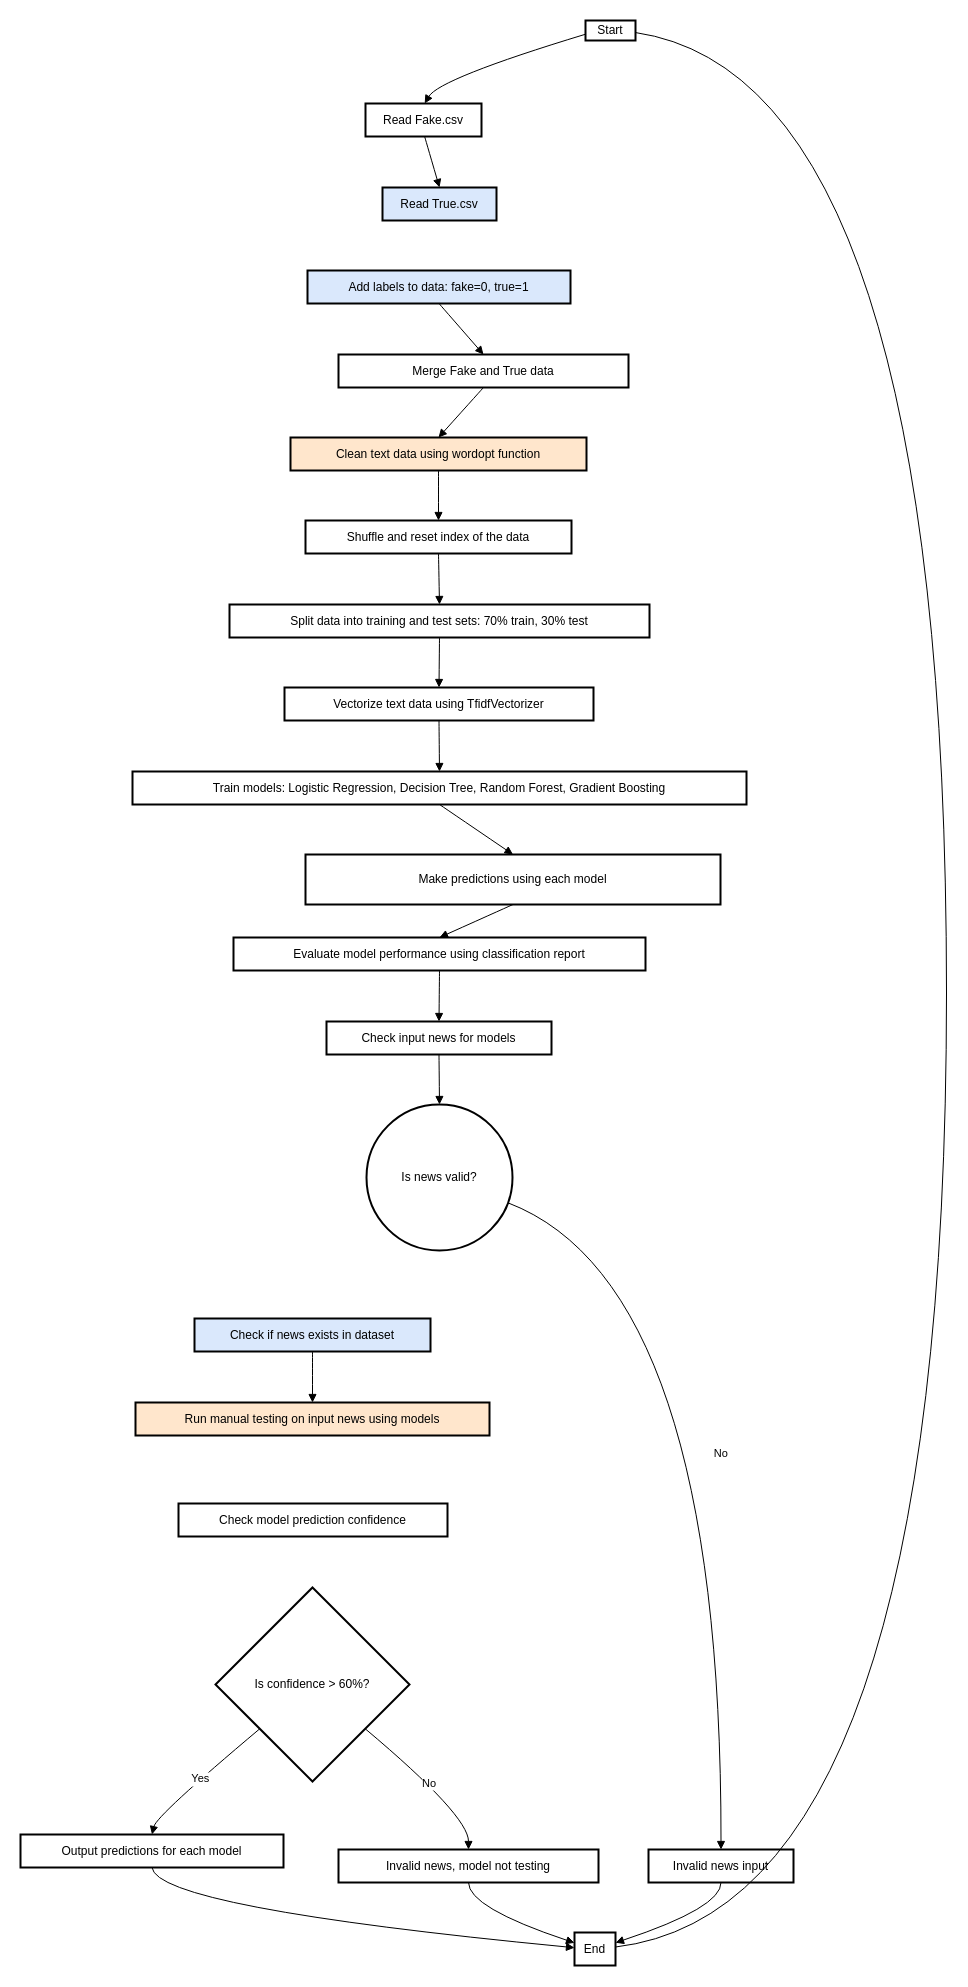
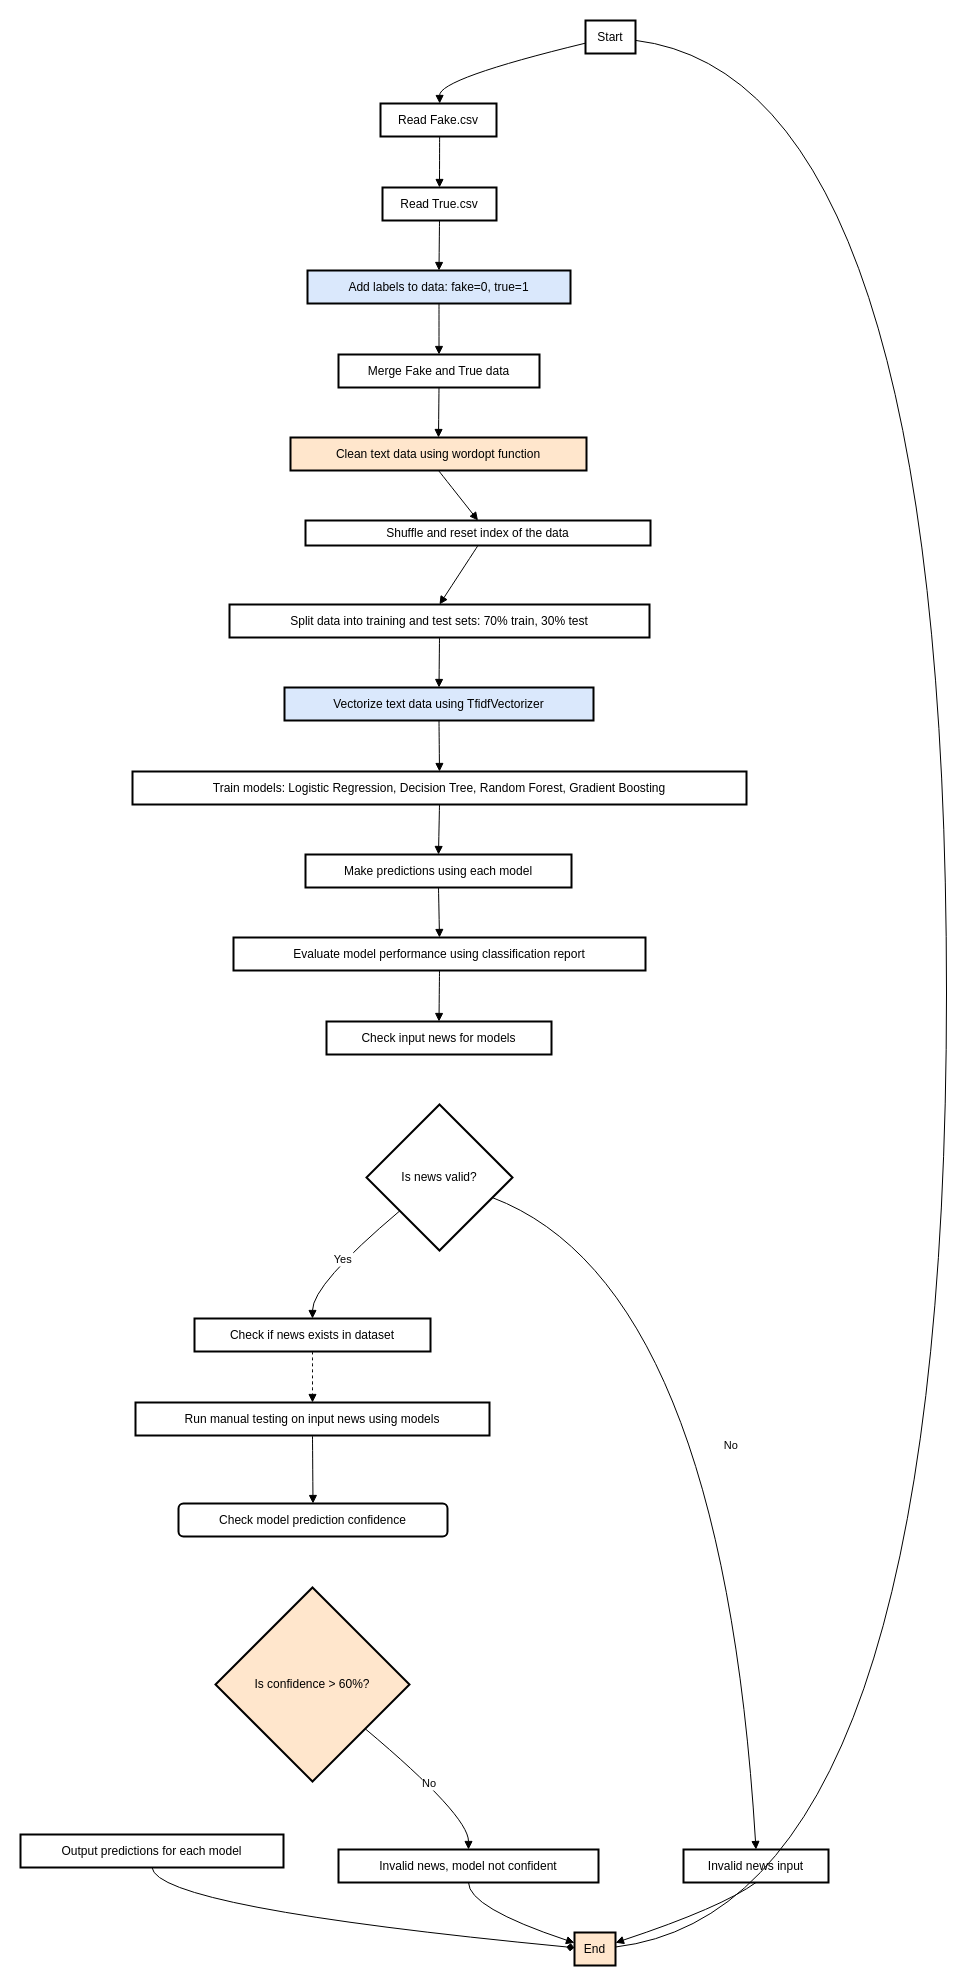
node "Start": size 50x20 -> 50x33
node "Read Fake.csv": moved (424, 120) -> (439, 120)
node "Read True.csv": fillcolor #dae8fc -> #ffffff
edge "Read True.csv" -> "Add labels to data: fake=0, true=1": added
node "Merge Fake and True data": size 290x33 -> 201x33
node "Shuffle and reset index of the data": size 266x33 -> 345x25
node "Vectorize text data using TfidfVectorizer": fillcolor #ffffff -> #dae8fc
node "Make predictions using each model": size 415x50 -> 266x33
edge "Check input news for models" -> "Is news valid?": removed
node "Is news valid?": shape ellipse -> diamond
edge "Is news valid?" -> "Check if news exists in dataset": added, label "Yes"
node "Check if news exists in dataset": fillcolor #dae8fc -> #ffffff
edge "Check if news exists in dataset" -> "Run manual testing on input news using models": style solid -> dashed
node "Run manual testing on input news using models": fillcolor #ffe6cc -> #ffffff
edge "Run manual testing on input news using models" -> "Check model prediction confidence": added
node "Check model prediction confidence": shape rectangle -> rounded rectangle
node "Is confidence > 60%?": fillcolor #ffffff -> #ffe6cc
edge "Is confidence > 60%?" -> "Output predictions for each model": removed, label "Yes"
node "Invalid news input": moved (721, 1866) -> (756, 1866)
node "Invalid news, model not testing": label "Invalid news, model not testing" -> "Invalid news, model not confident"
edge "Output predictions for each model" -> "End": arrowhead block -> diamond
node "End": fillcolor #ffffff -> #ffe6cc
